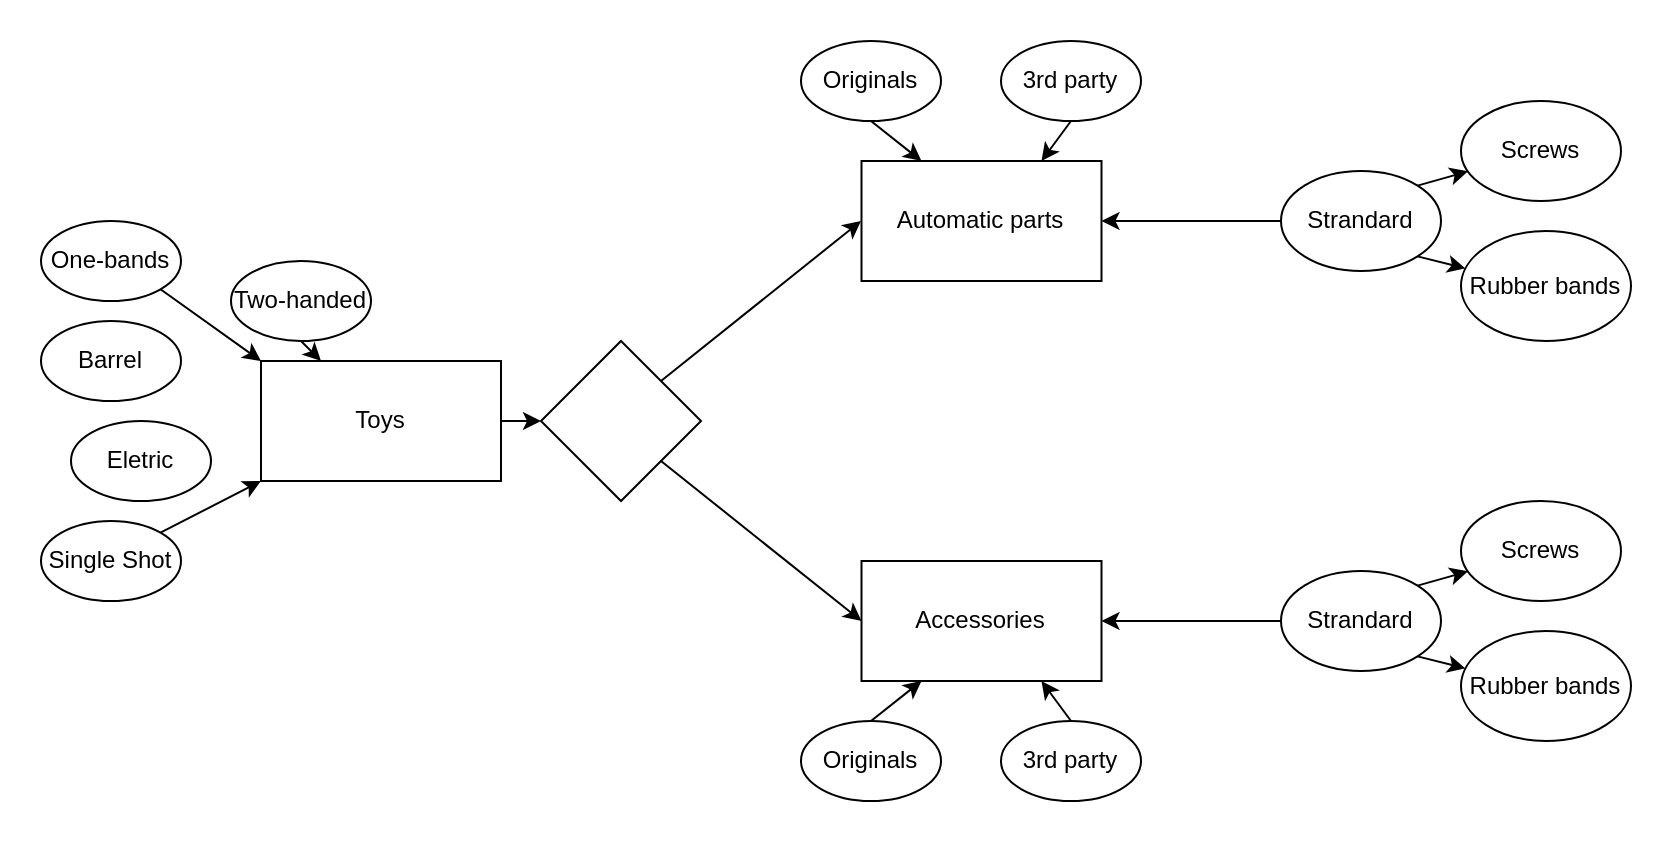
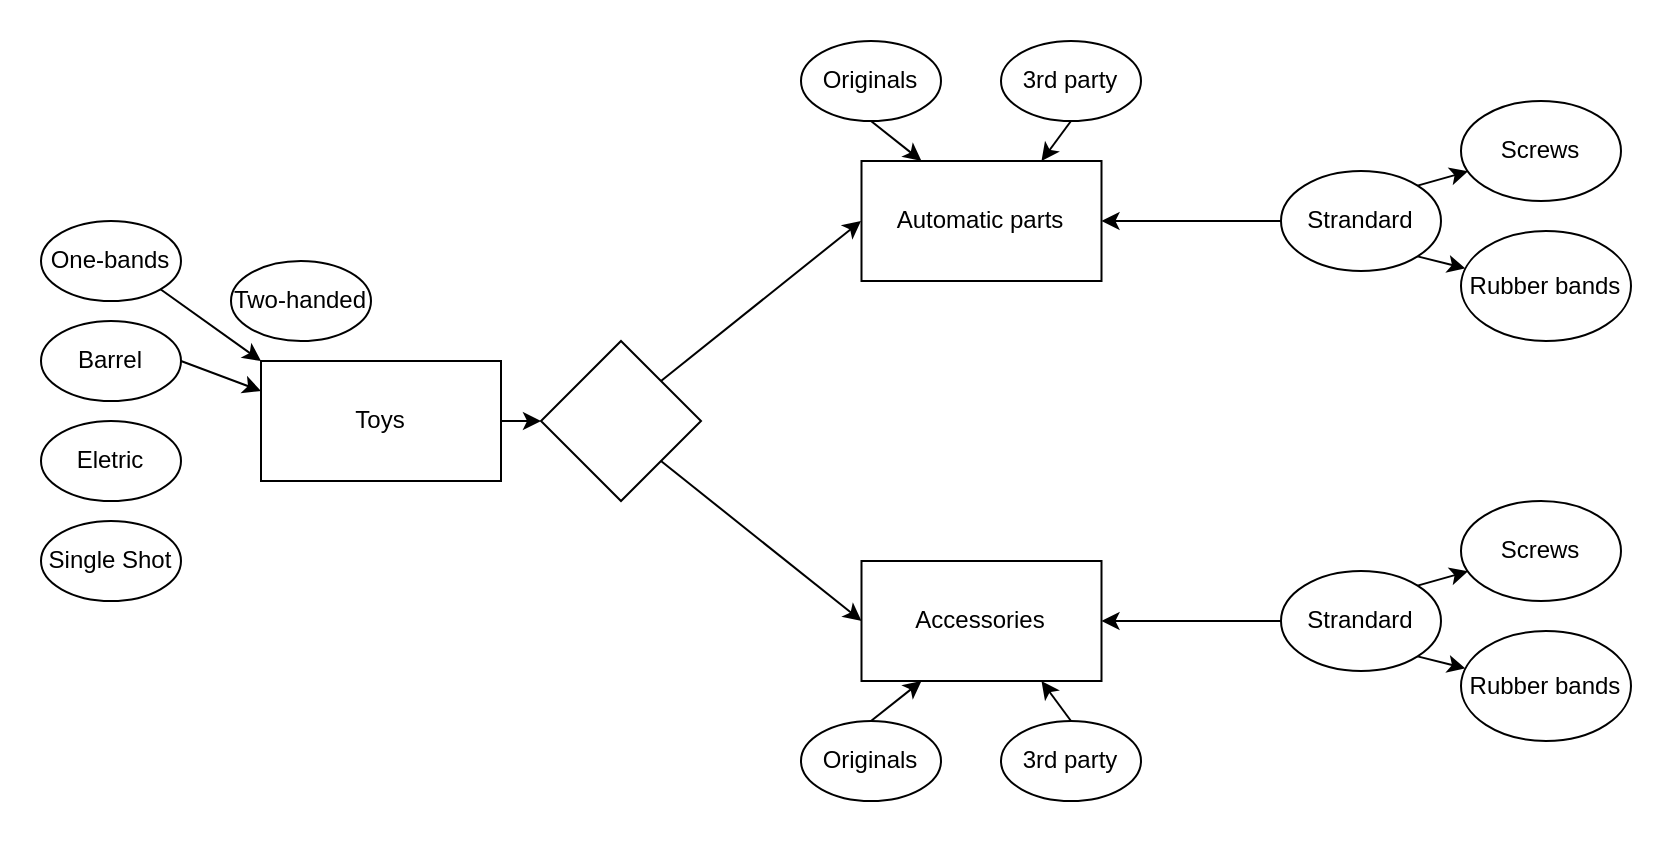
edge "Two-handed" -> "Toys": removed
edge "Barrel" -> "Toys": added
node "Eletric": moved (141, 461) -> (111, 461)
edge "Single Shot" -> "Toys": removed
